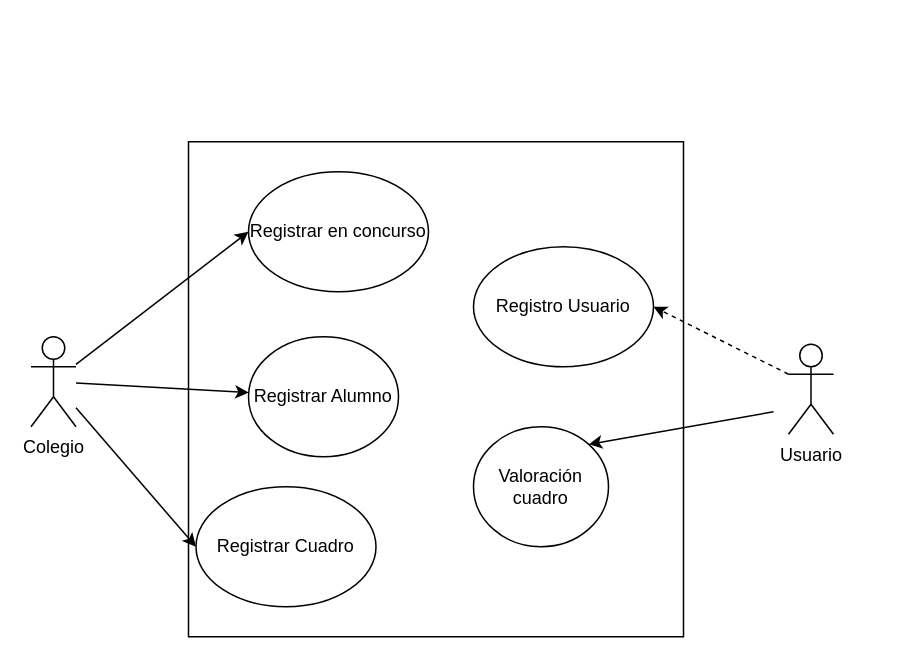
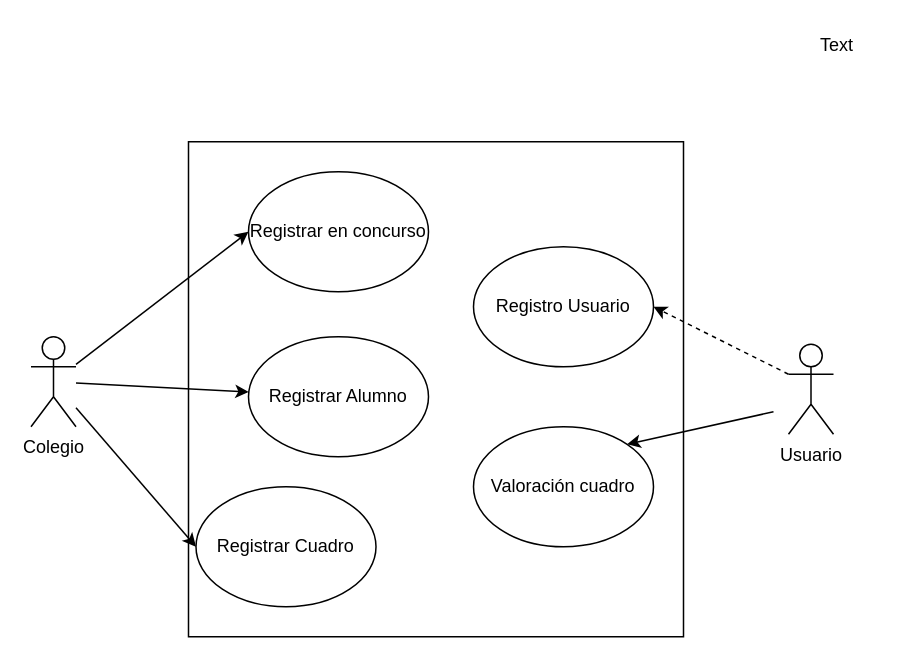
node "Text": added
node "Registrar Alumno": size 150x120 -> 180x120
node "Valoración cuadro": size 135x120 -> 180x120
